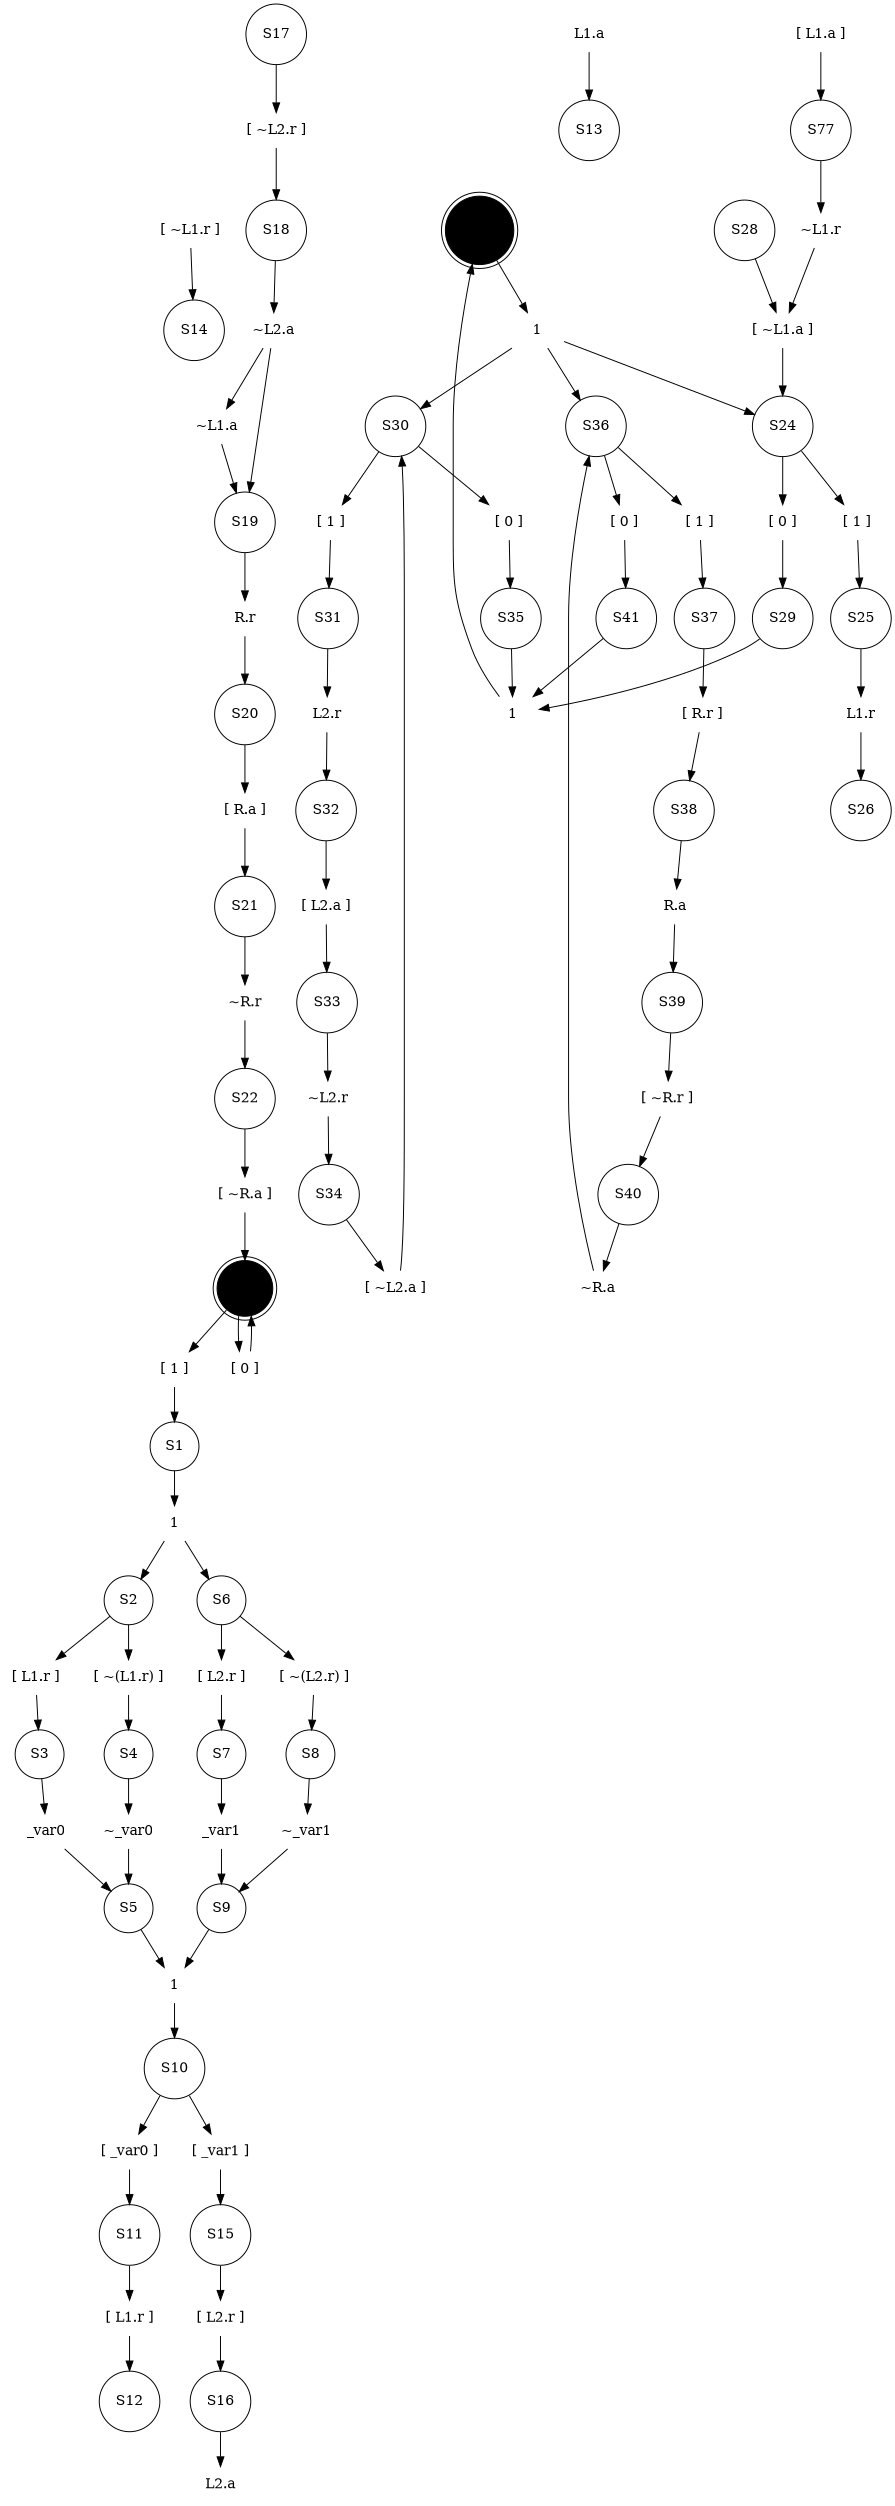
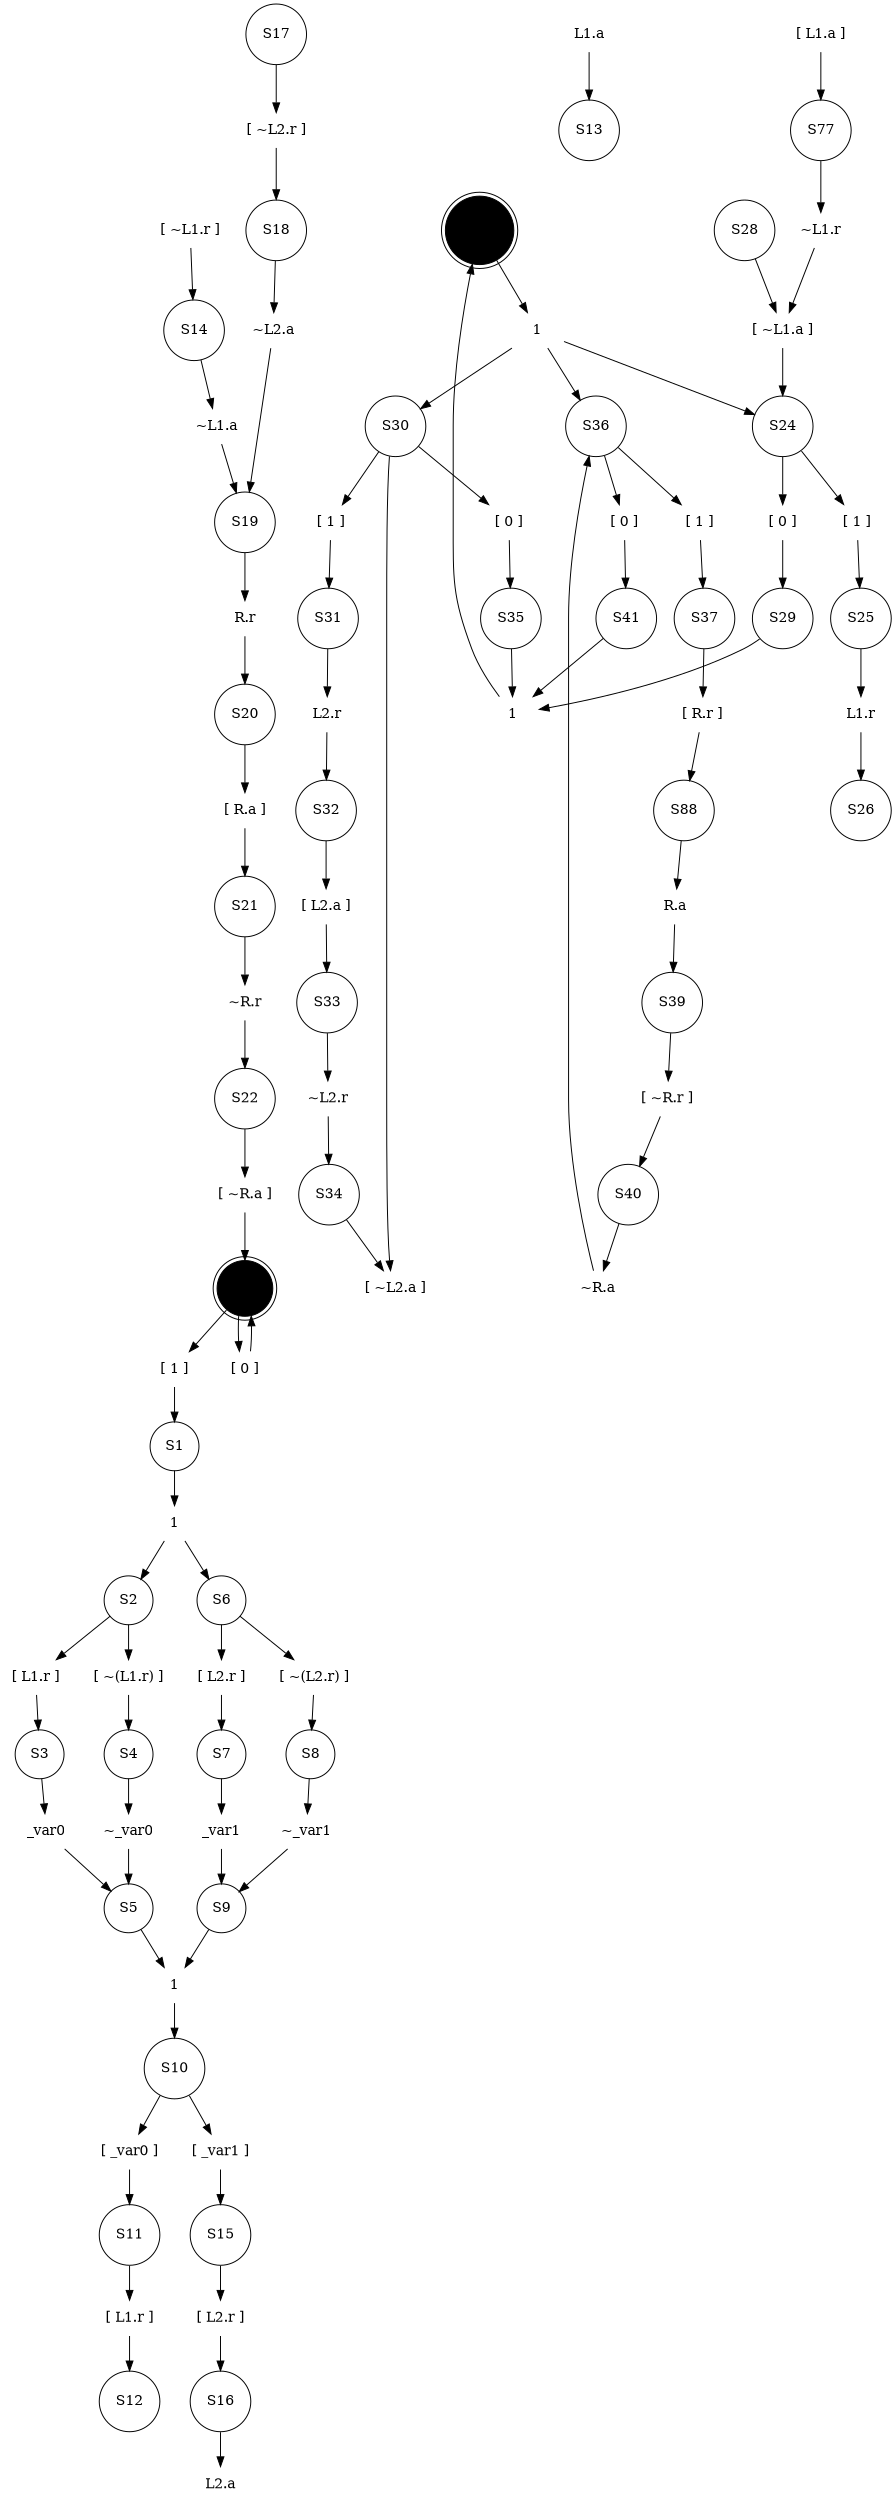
edge "~L2.a" -> "~L1.a": now "S14" -> "~L1.a"
node "S38": label "S38" -> "S88"
edge "[ ~L2.a ]" -> "S30": reversed
